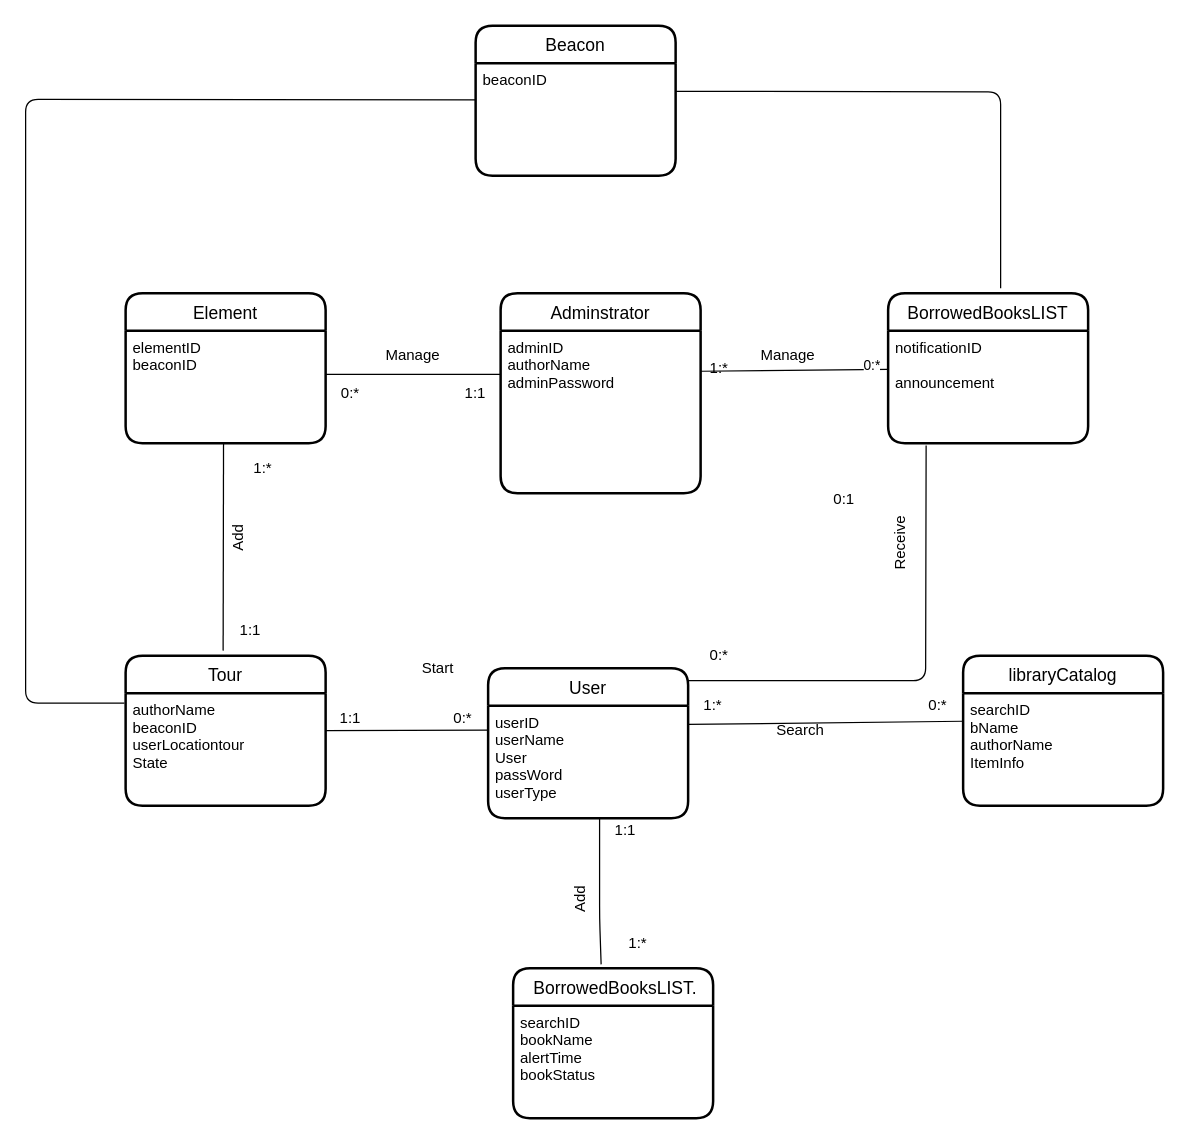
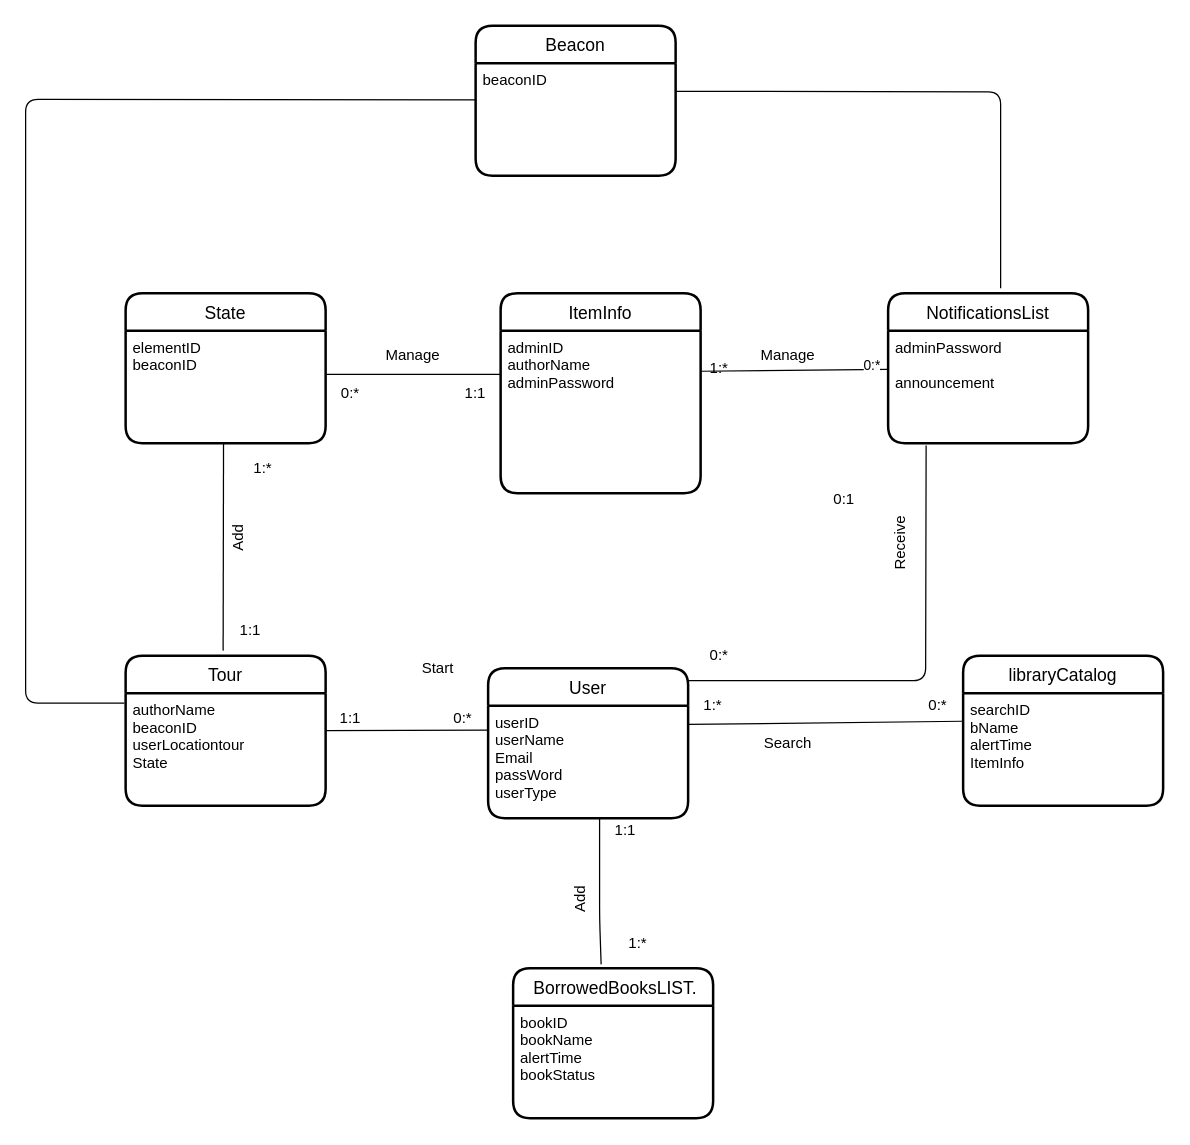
node "Element": label "Element" -> "State"
node "Adminstrator": label "Adminstrator" -> "ItemInfo"
node "BorrowedBooksLIST": label "BorrowedBooksLIST" -> "NotificationsList"
node "notificationID announcement": label "notificationID announcement" -> "adminPassword announcement"
node "searchID bName authorName ItemInfo": label "searchID bName authorName ItemInfo" -> "searchID bName alertTime ItemInfo"
node "userID userName User passWord userType": label "userID userName User passWord userType" -> "userID userName Email passWord userType"
node "Search": moved (801, 731) -> (788, 743)
node "searchID bookName alertTime bookStatus": label "searchID bookName alertTime bookStatus" -> "bookID bookName alertTime bookStatus"
